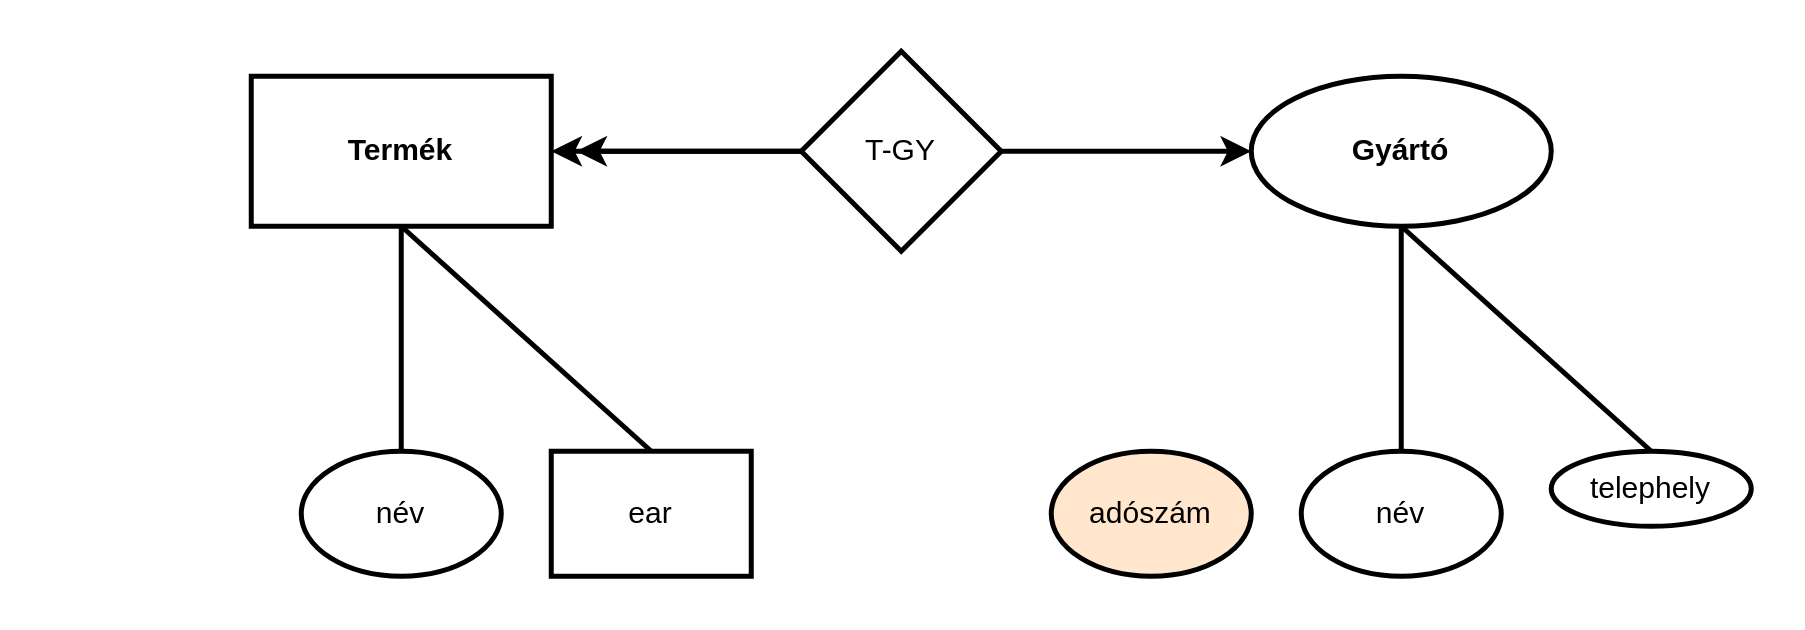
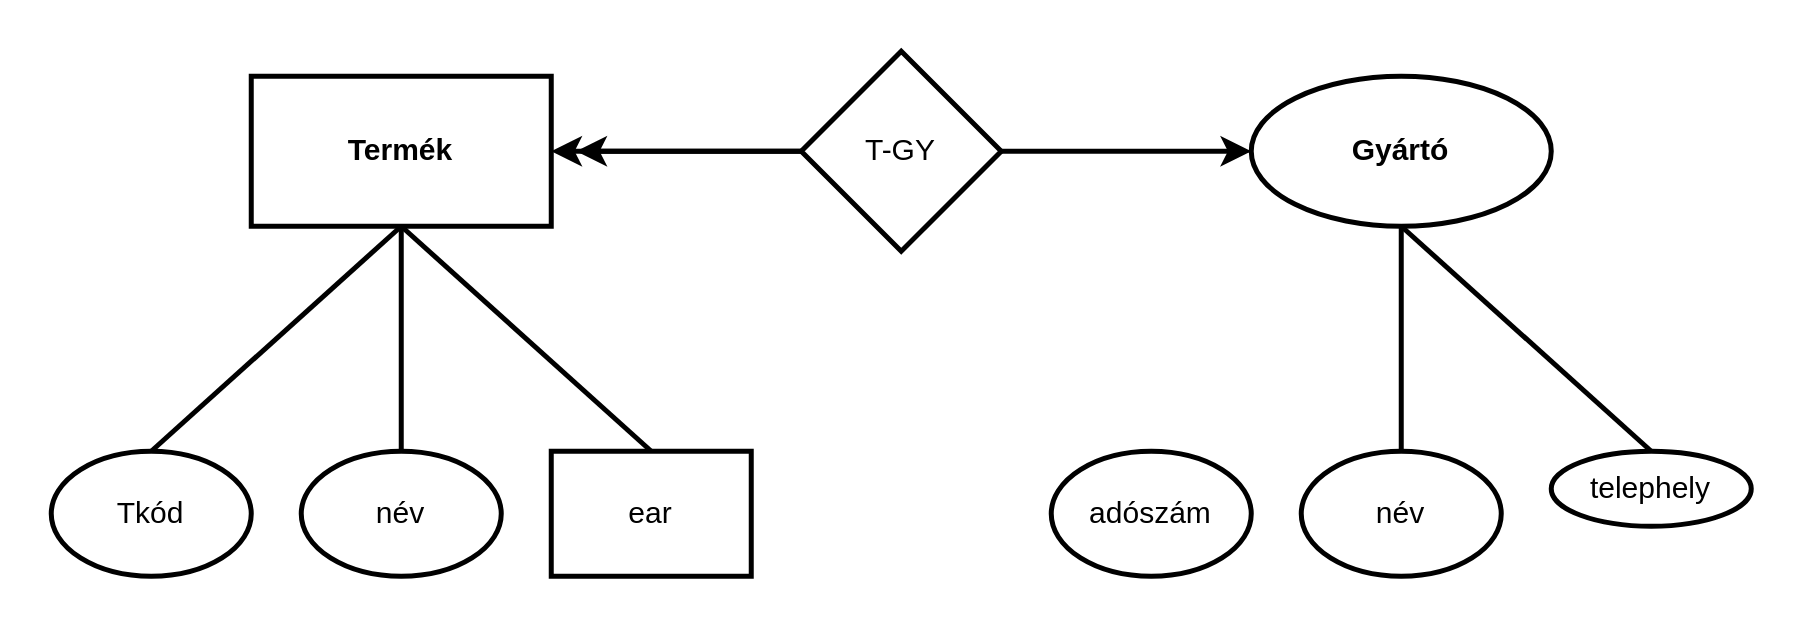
edge "Termék" -- "Tkód": added
node "Tkód": added
node "adószám": fillcolor #ffe6cc -> #ffffff
